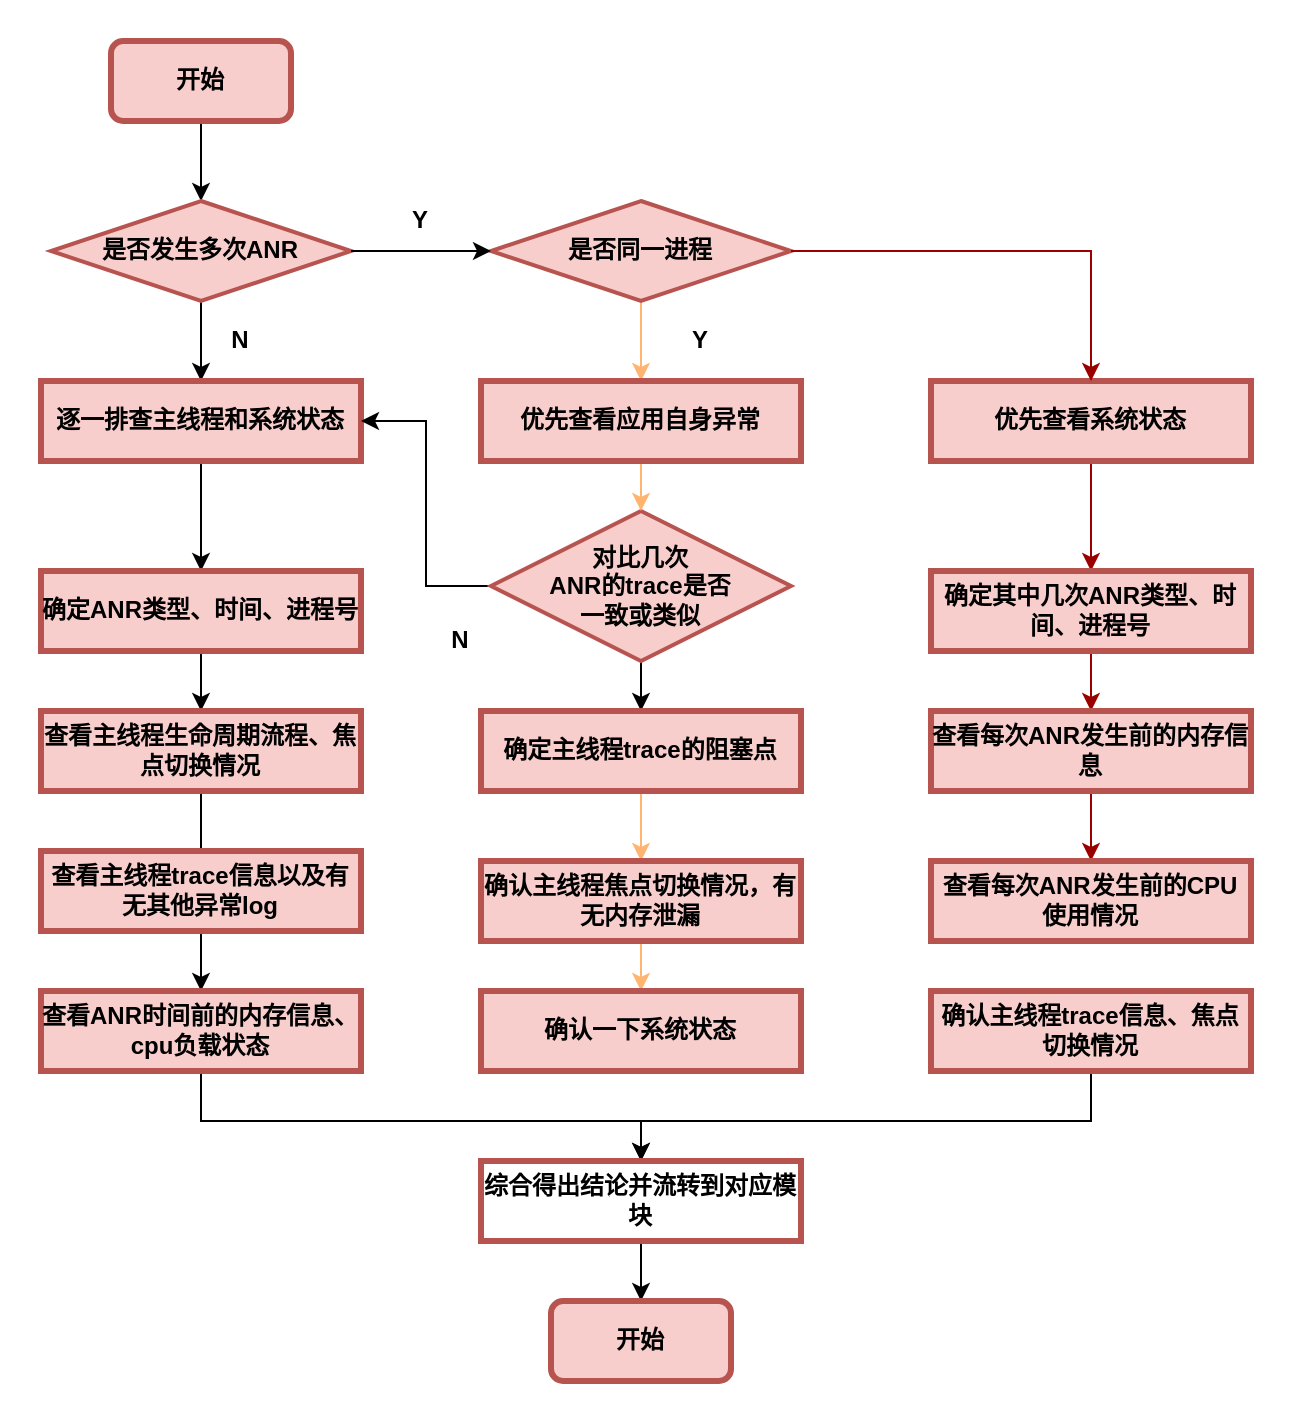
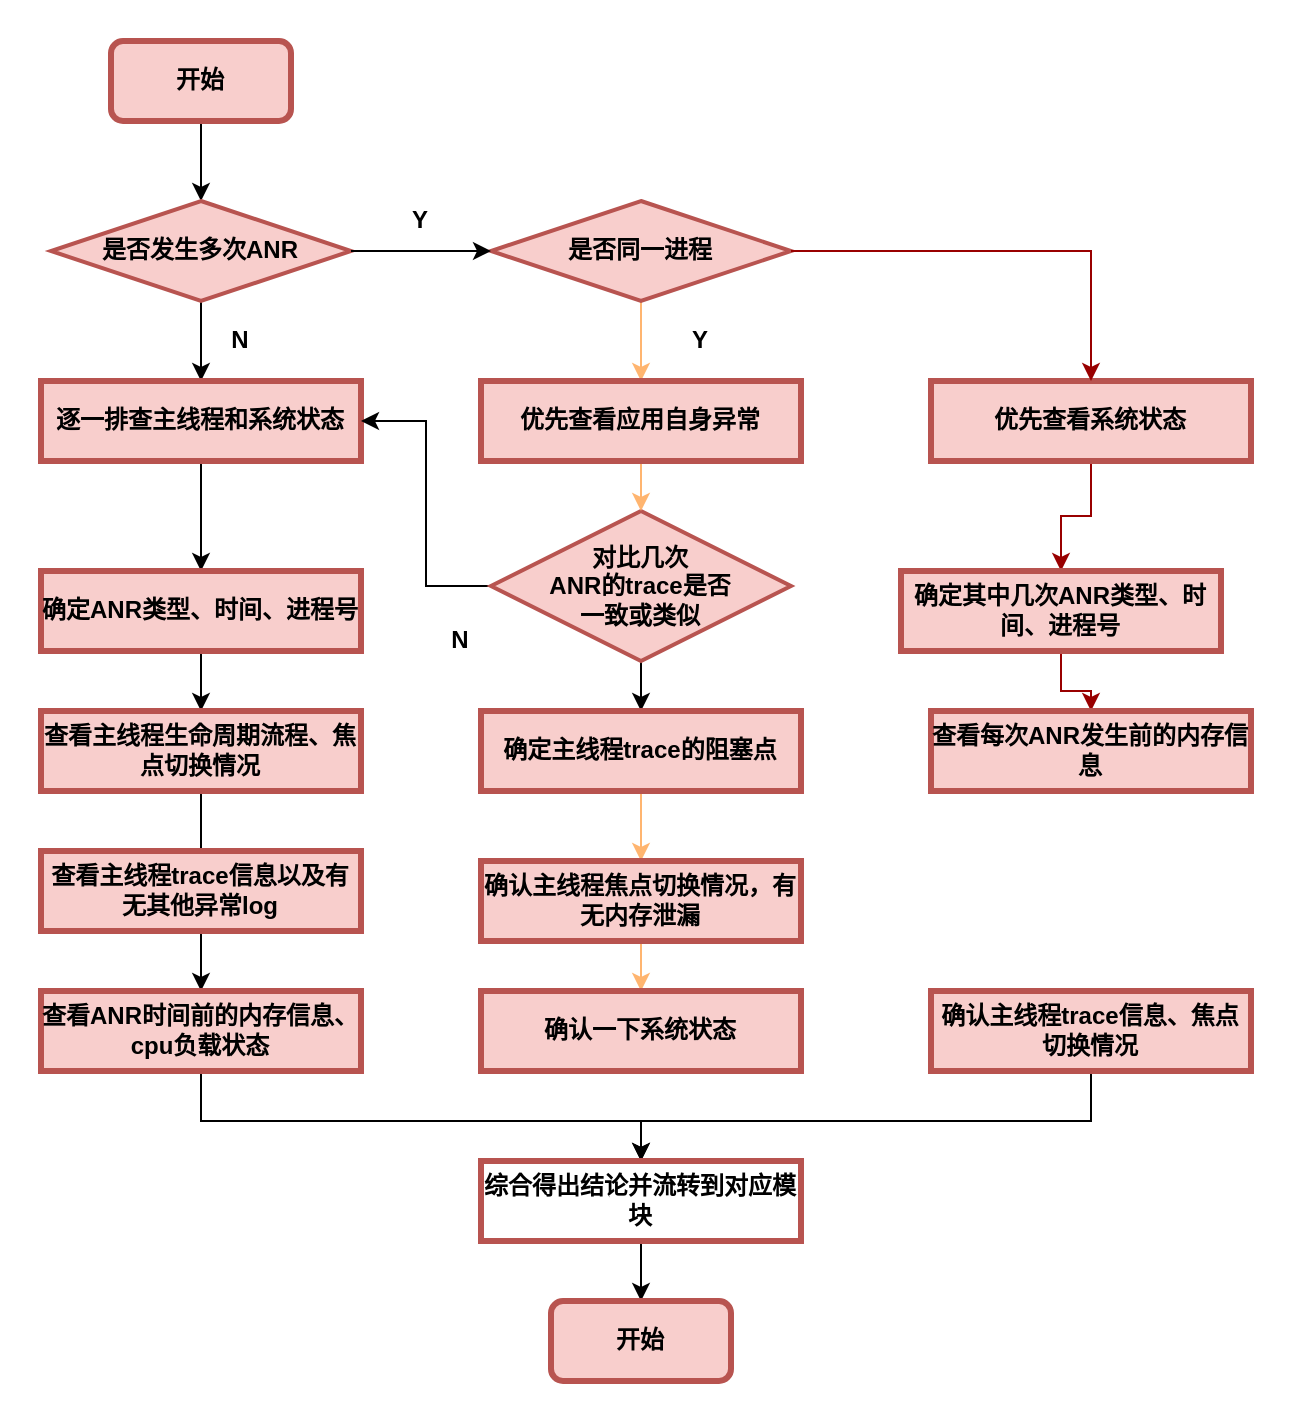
node "确定其中几次ANR类型、时间、进程号": moved (1091, 611) -> (1061, 611)
edge "查看每次ANR发生前的内存信息" -> "查看每次ANR发生前的CPU使用情况": removed
node "查看每次ANR发生前的CPU使用情况": removed
